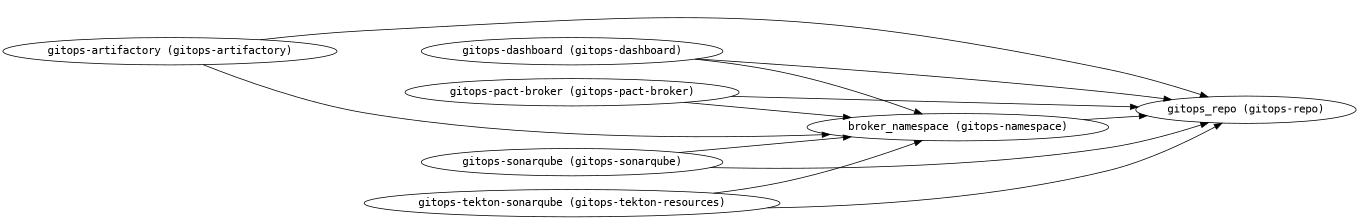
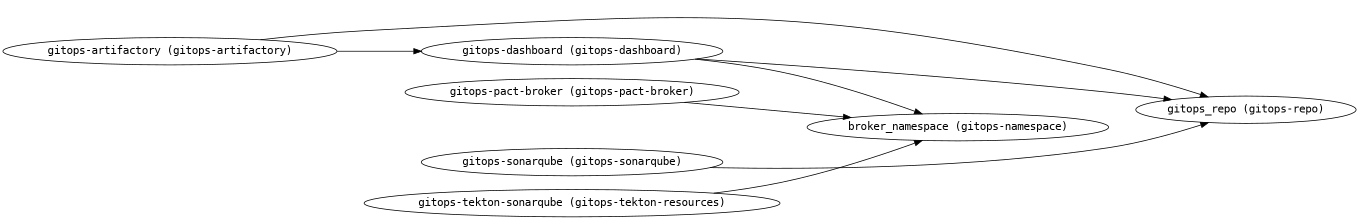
edge "gitops-pact-broker (gitops-pact-broker)" -> "gitops_repo (gitops-repo)": removed
edge "broker_namespace (gitops-namespace)" -> "gitops_repo (gitops-repo)": removed
edge "gitops-artifactory (gitops-artifactory)" -> "broker_namespace (gitops-namespace)": now "gitops-artifactory (gitops-artifactory)" -> "gitops-dashboard (gitops-dashboard)"
edge "gitops-sonarqube (gitops-sonarqube)" -> "broker_namespace (gitops-namespace)": removed
edge "gitops-tekton-sonarqube (gitops-tekton-resources)" -> "gitops_repo (gitops-repo)": removed
